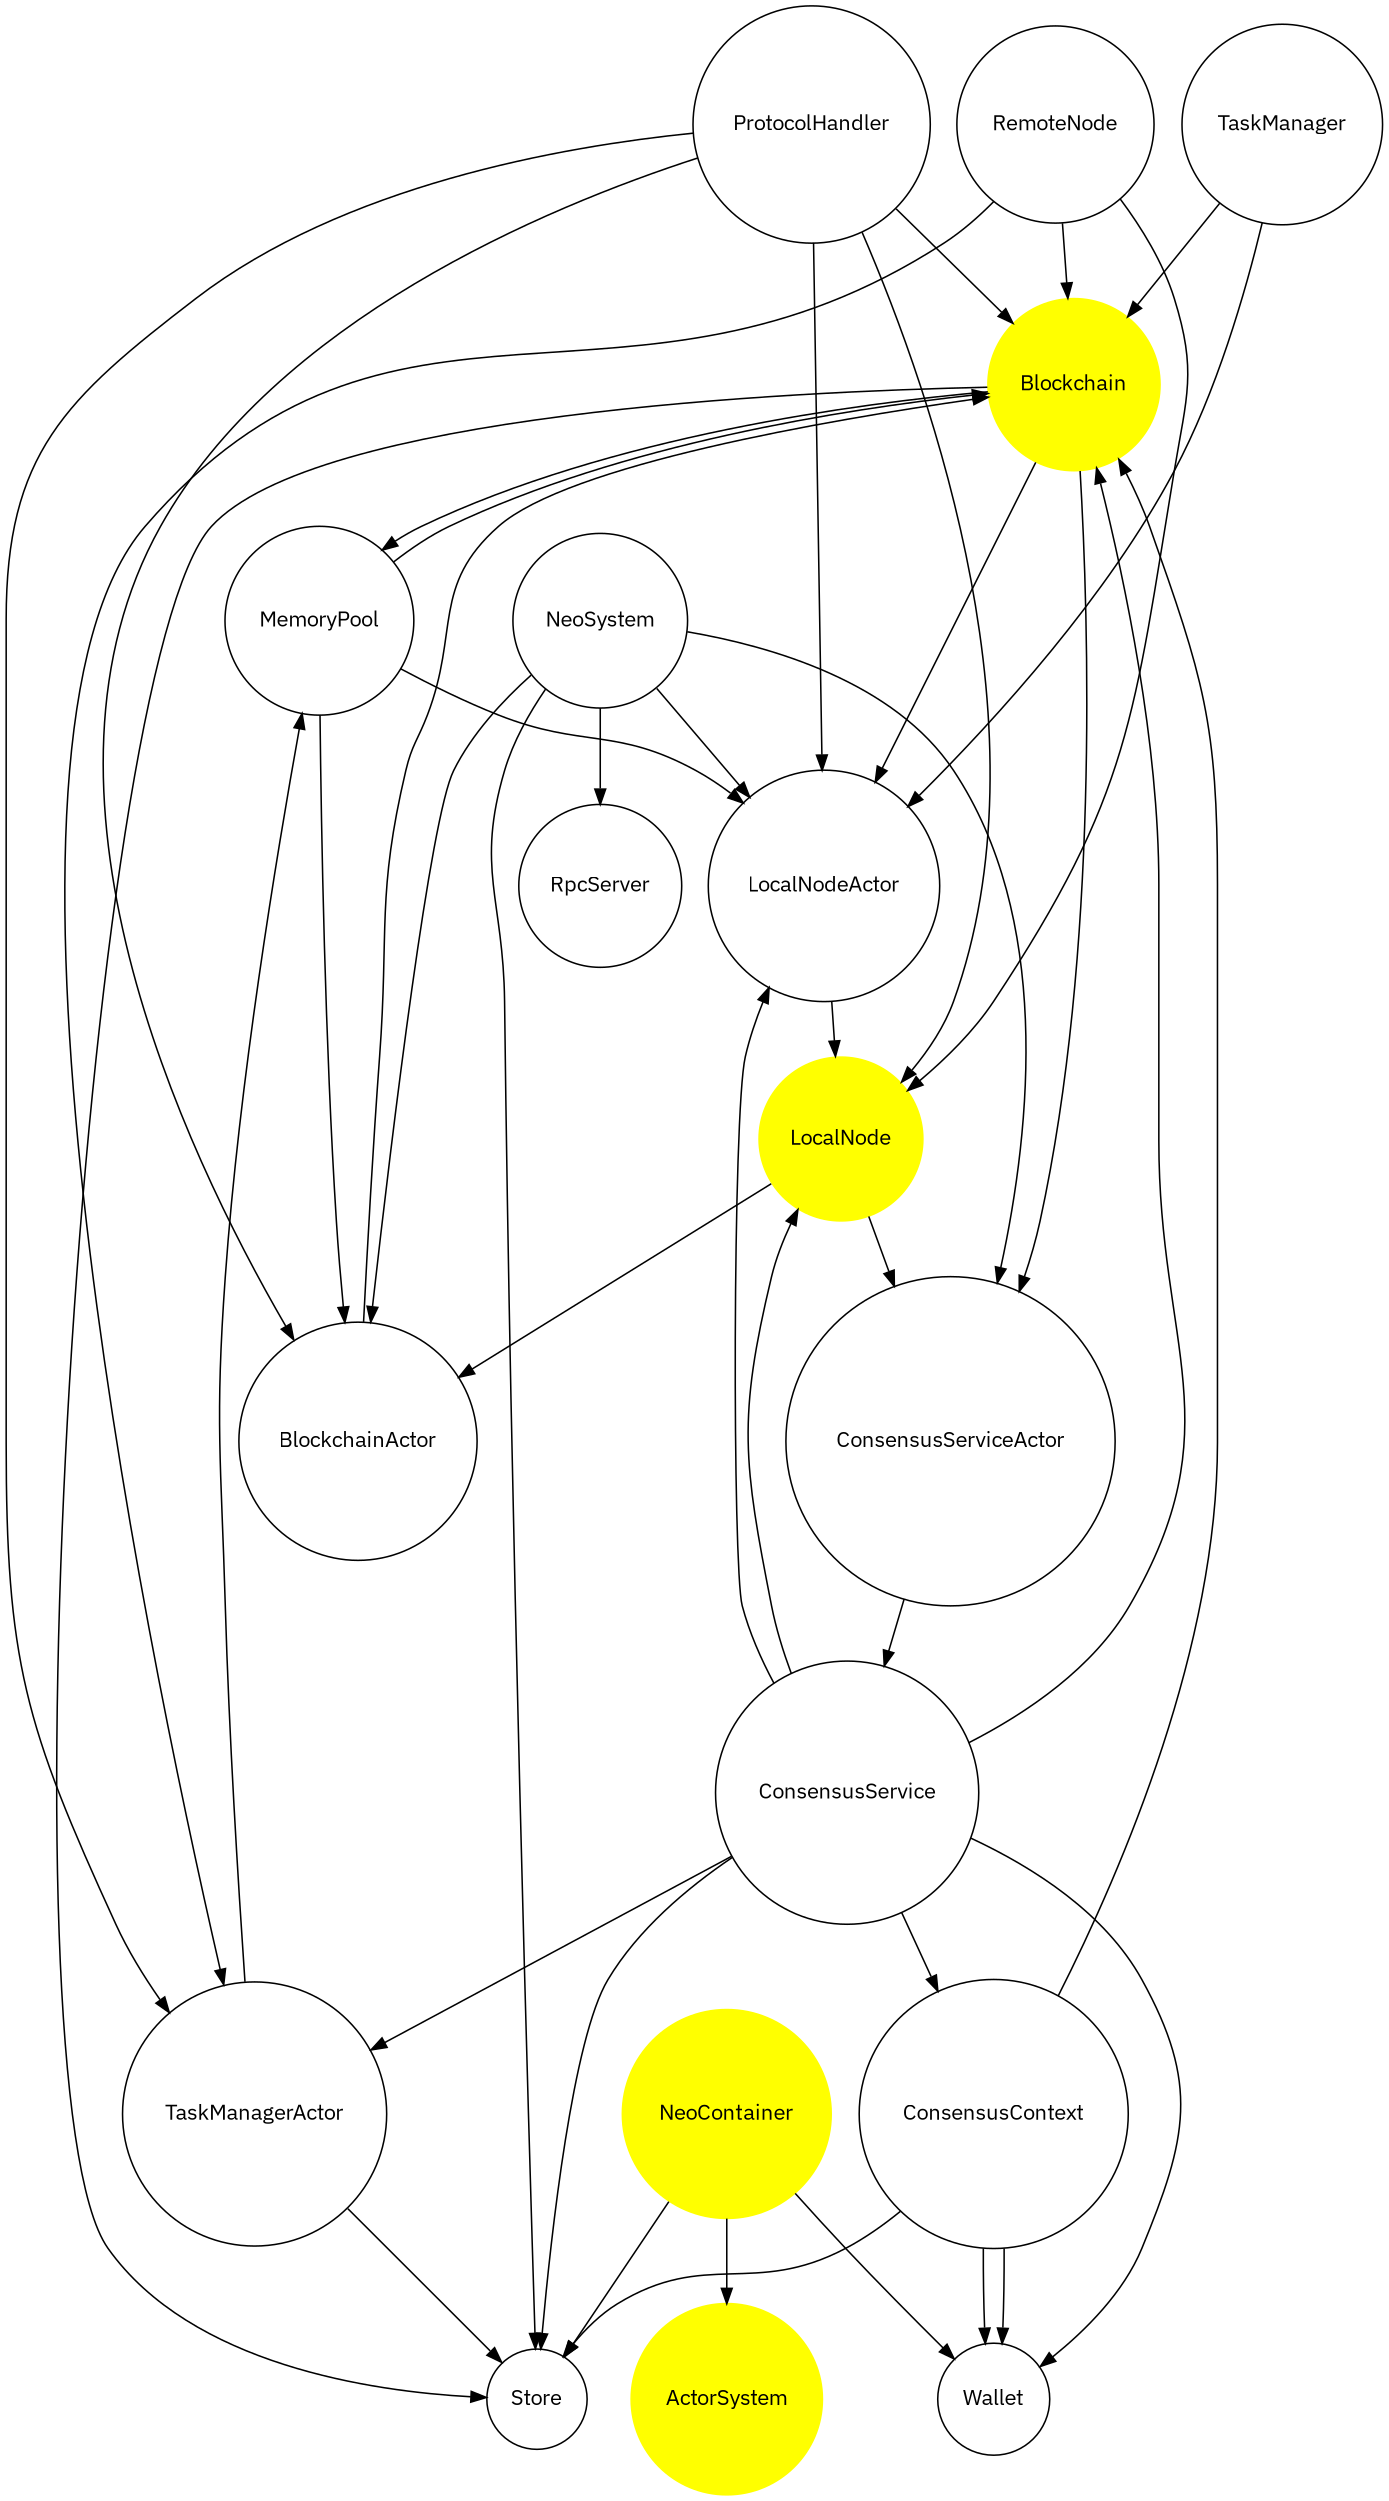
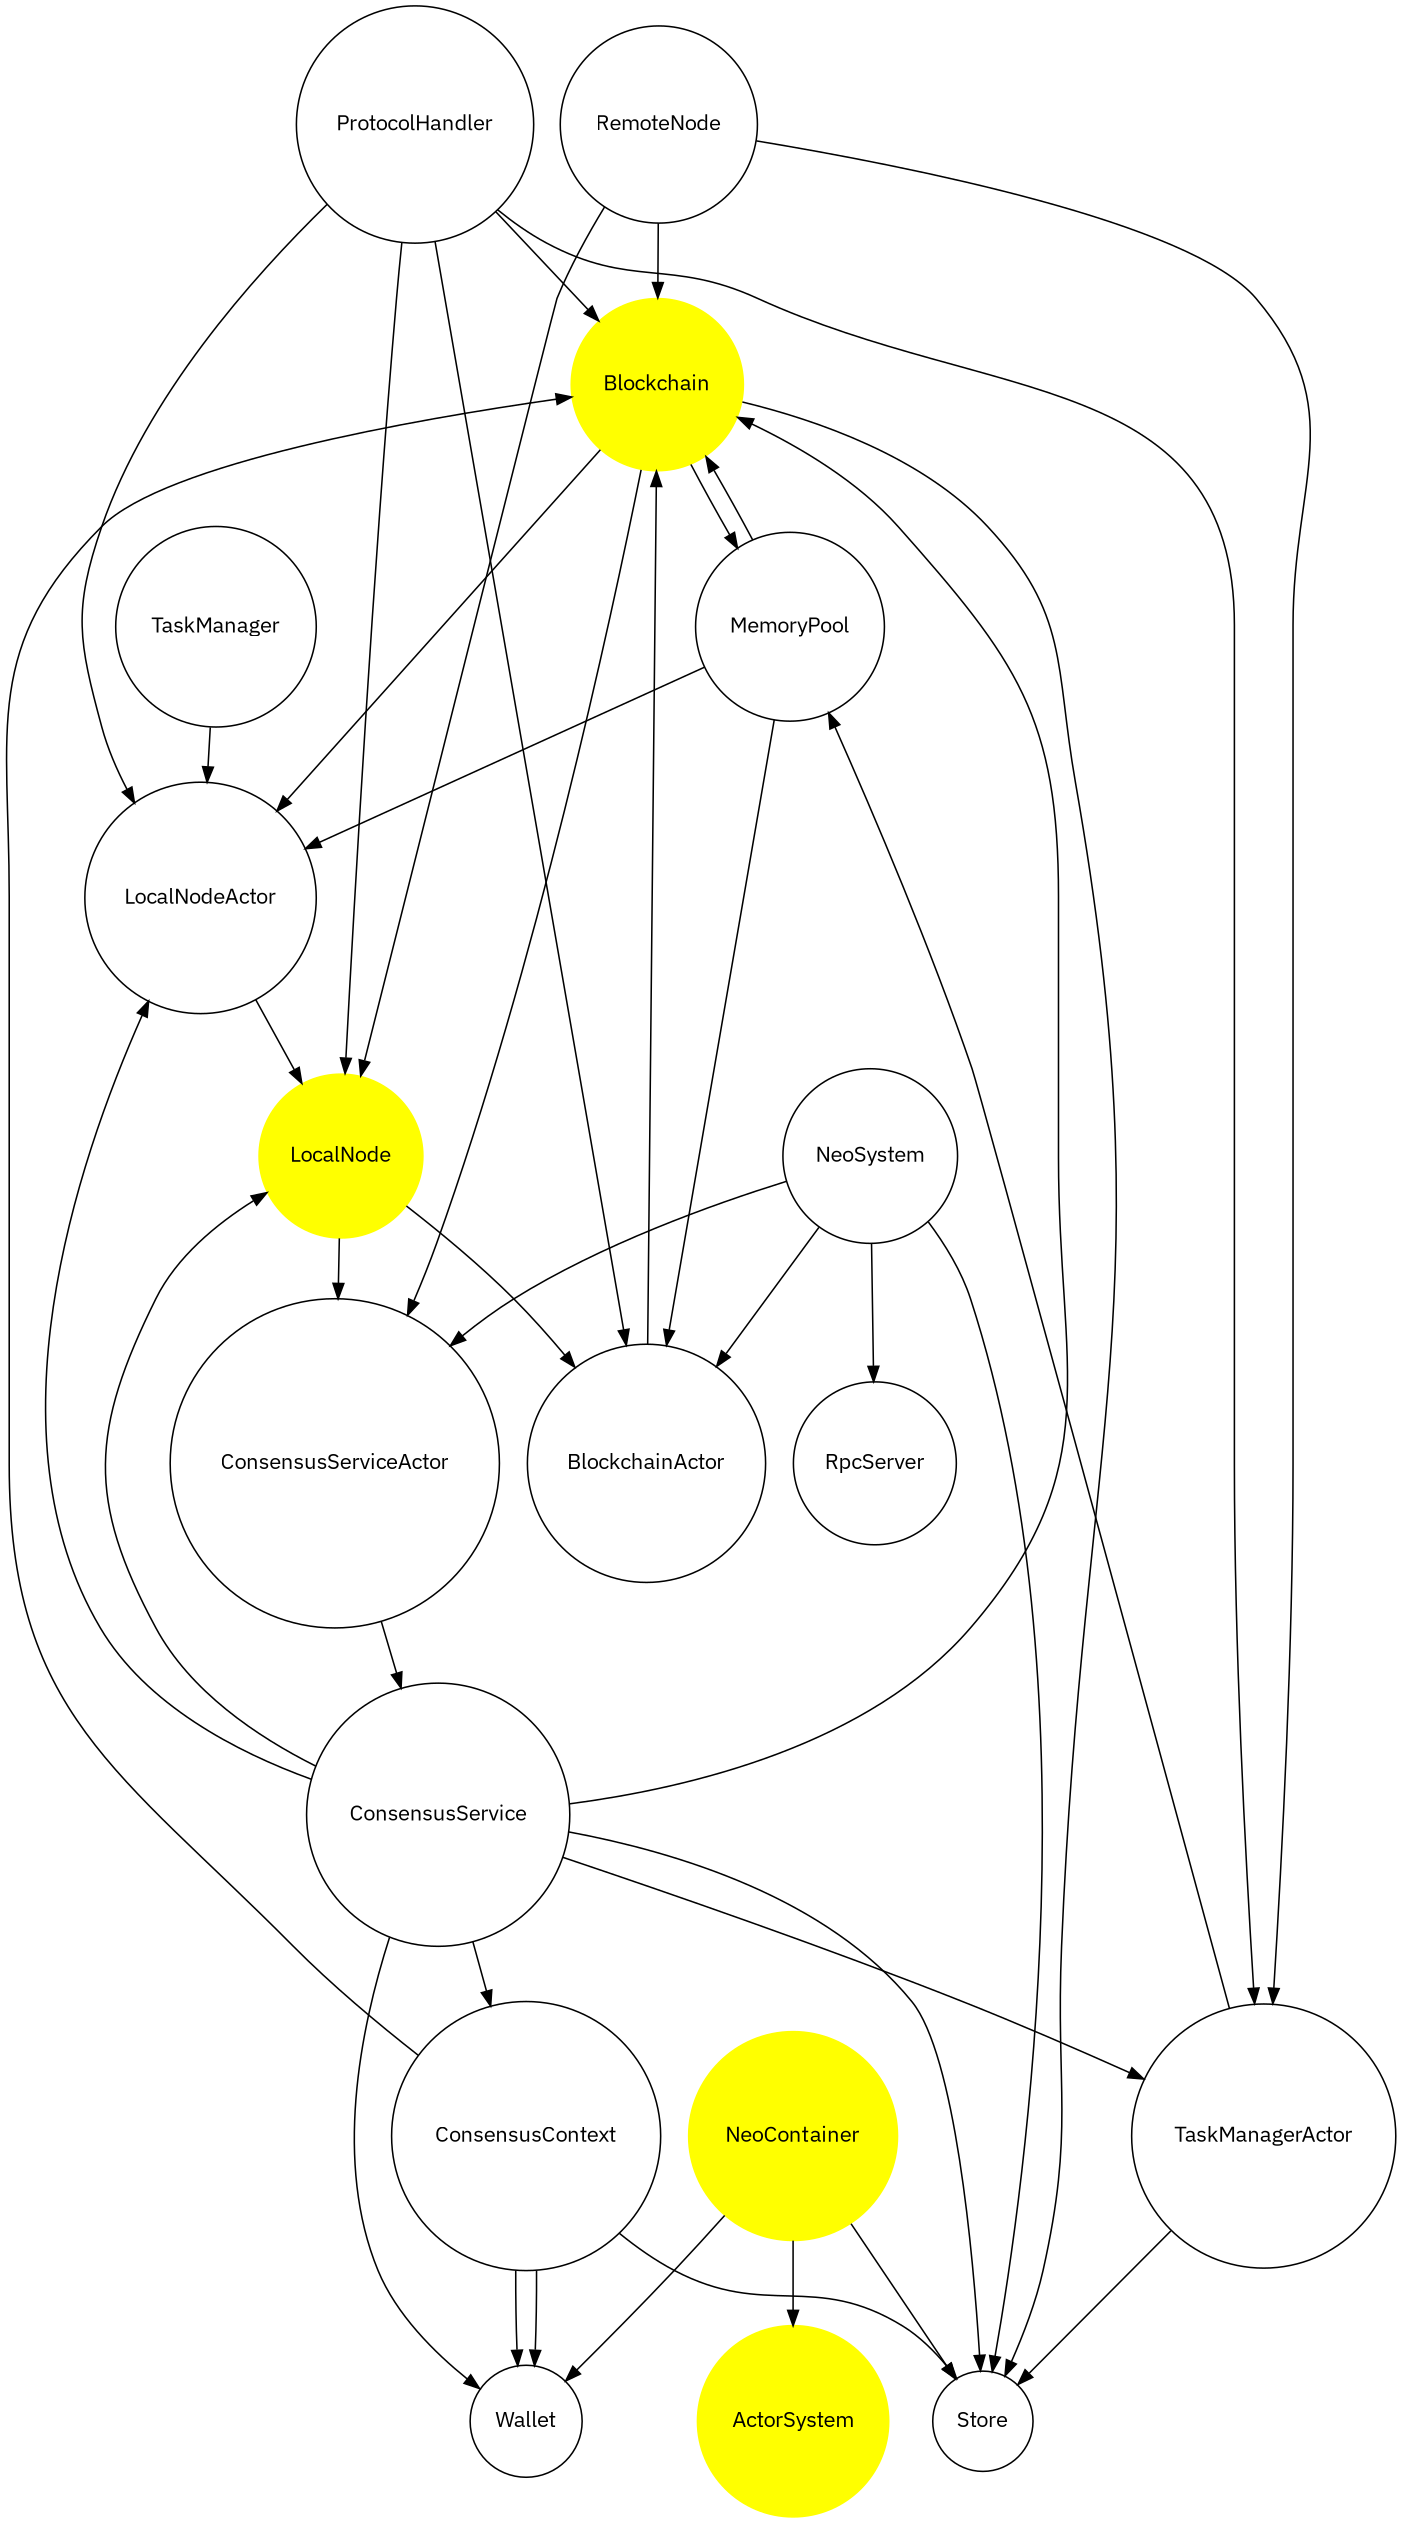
edge "TaskManager" -> "Blockchain": removed
edge "NeoSystem" -> "LocalNodeActor": removed
